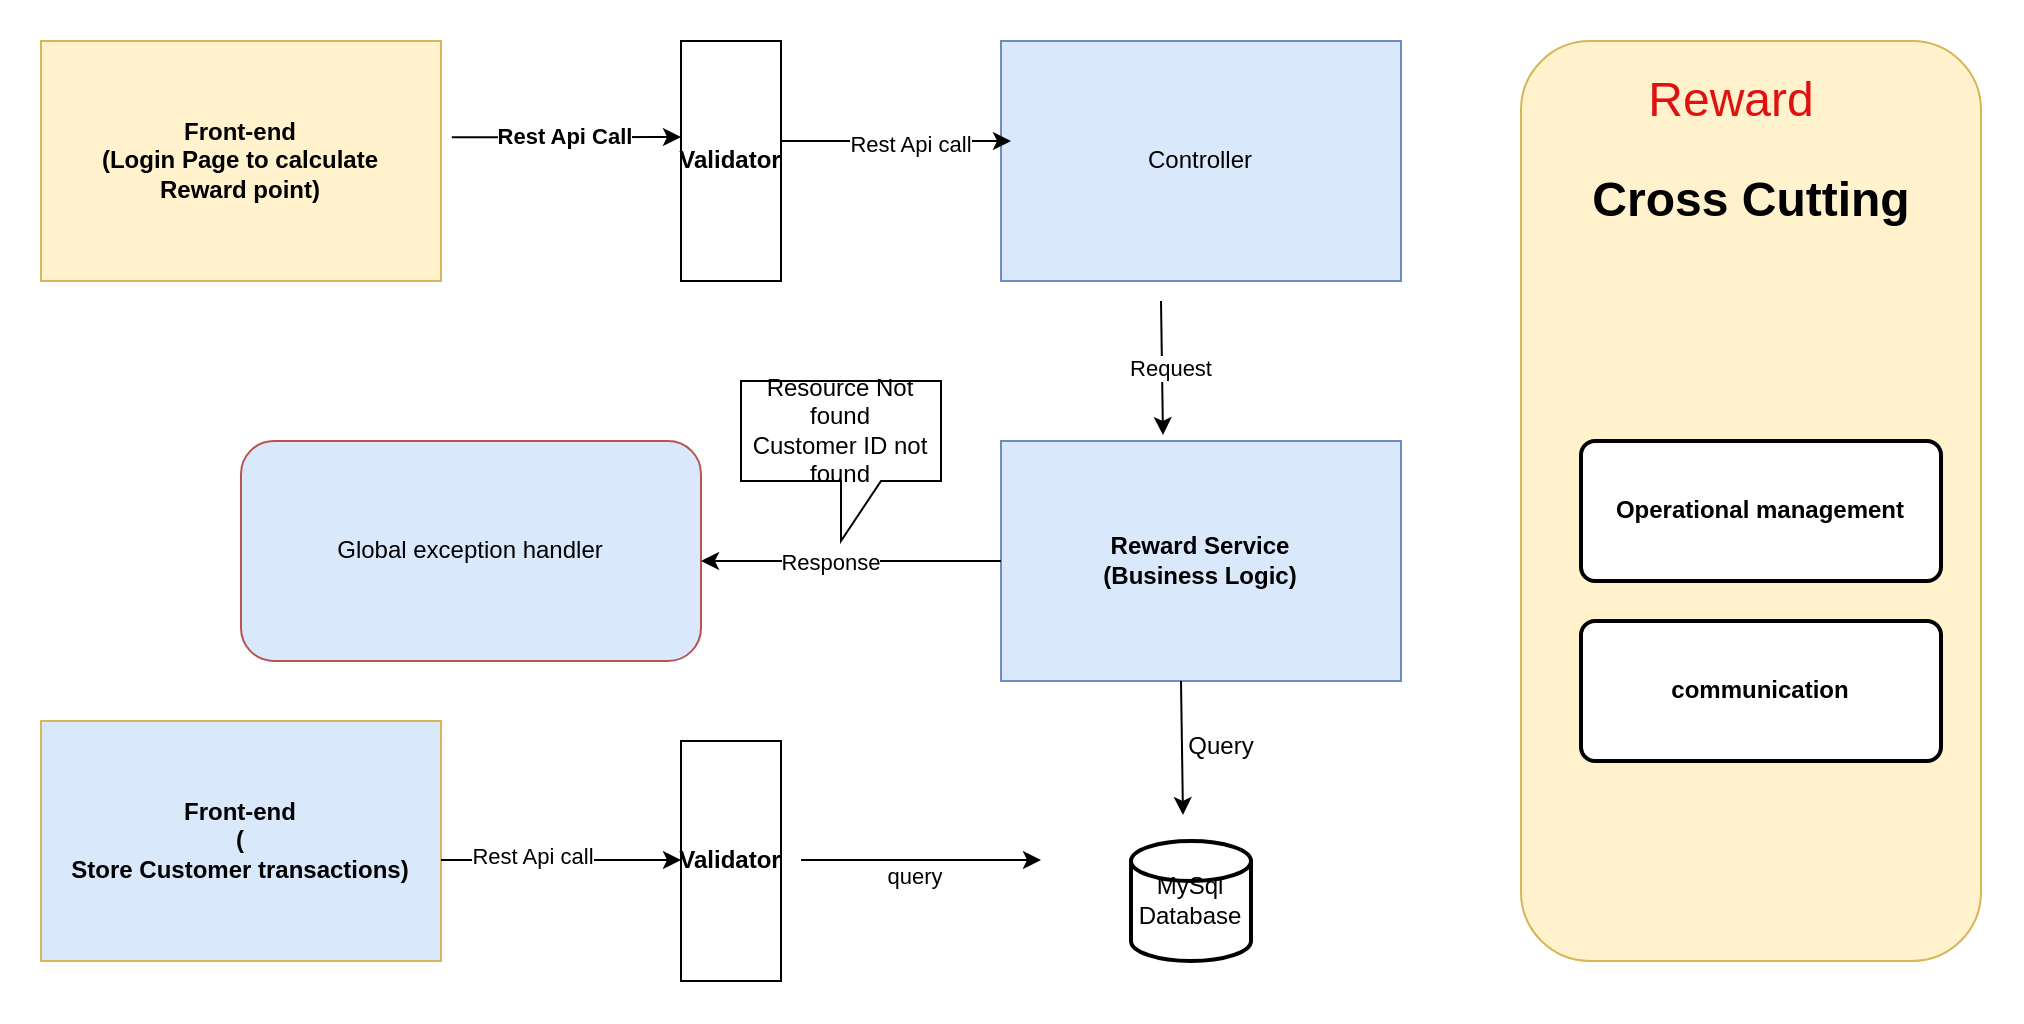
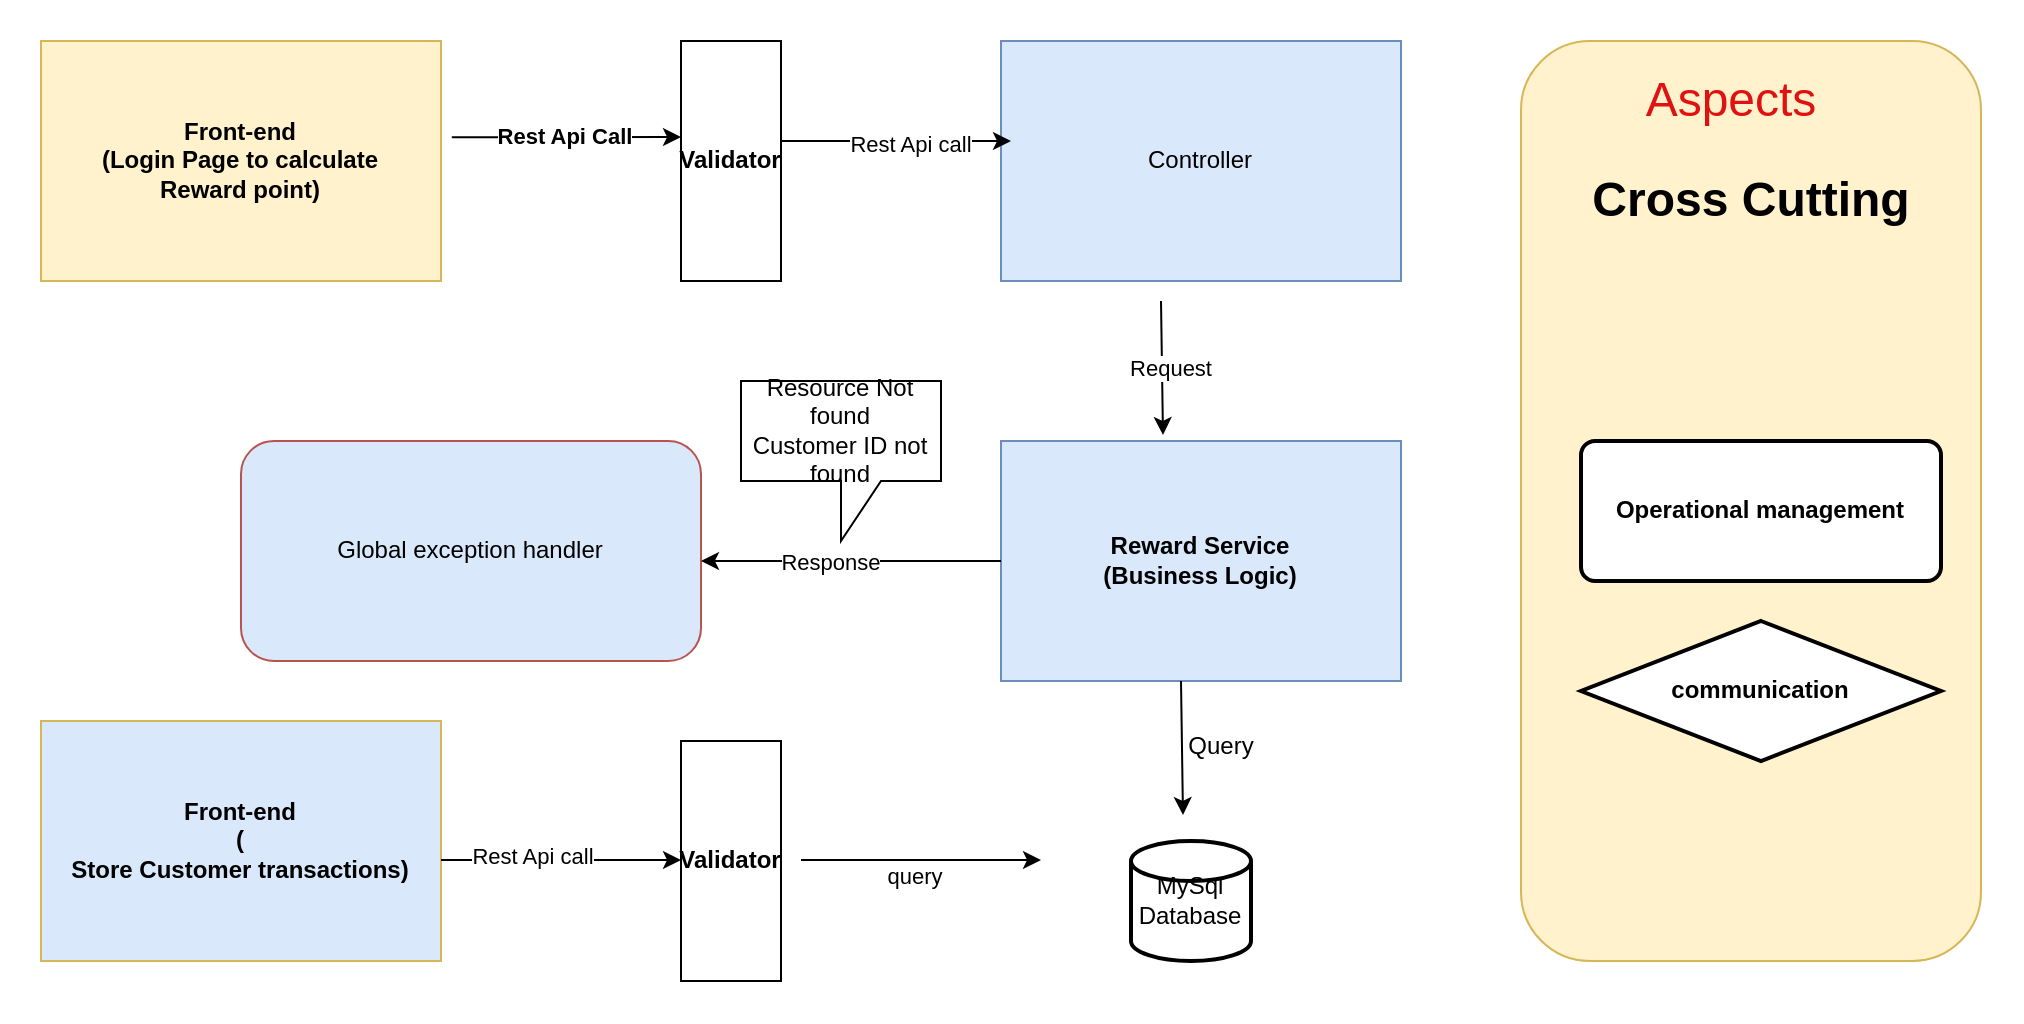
node "Reward": label "Reward" -> "Aspects"
node "communication": shape rounded rectangle -> diamond
